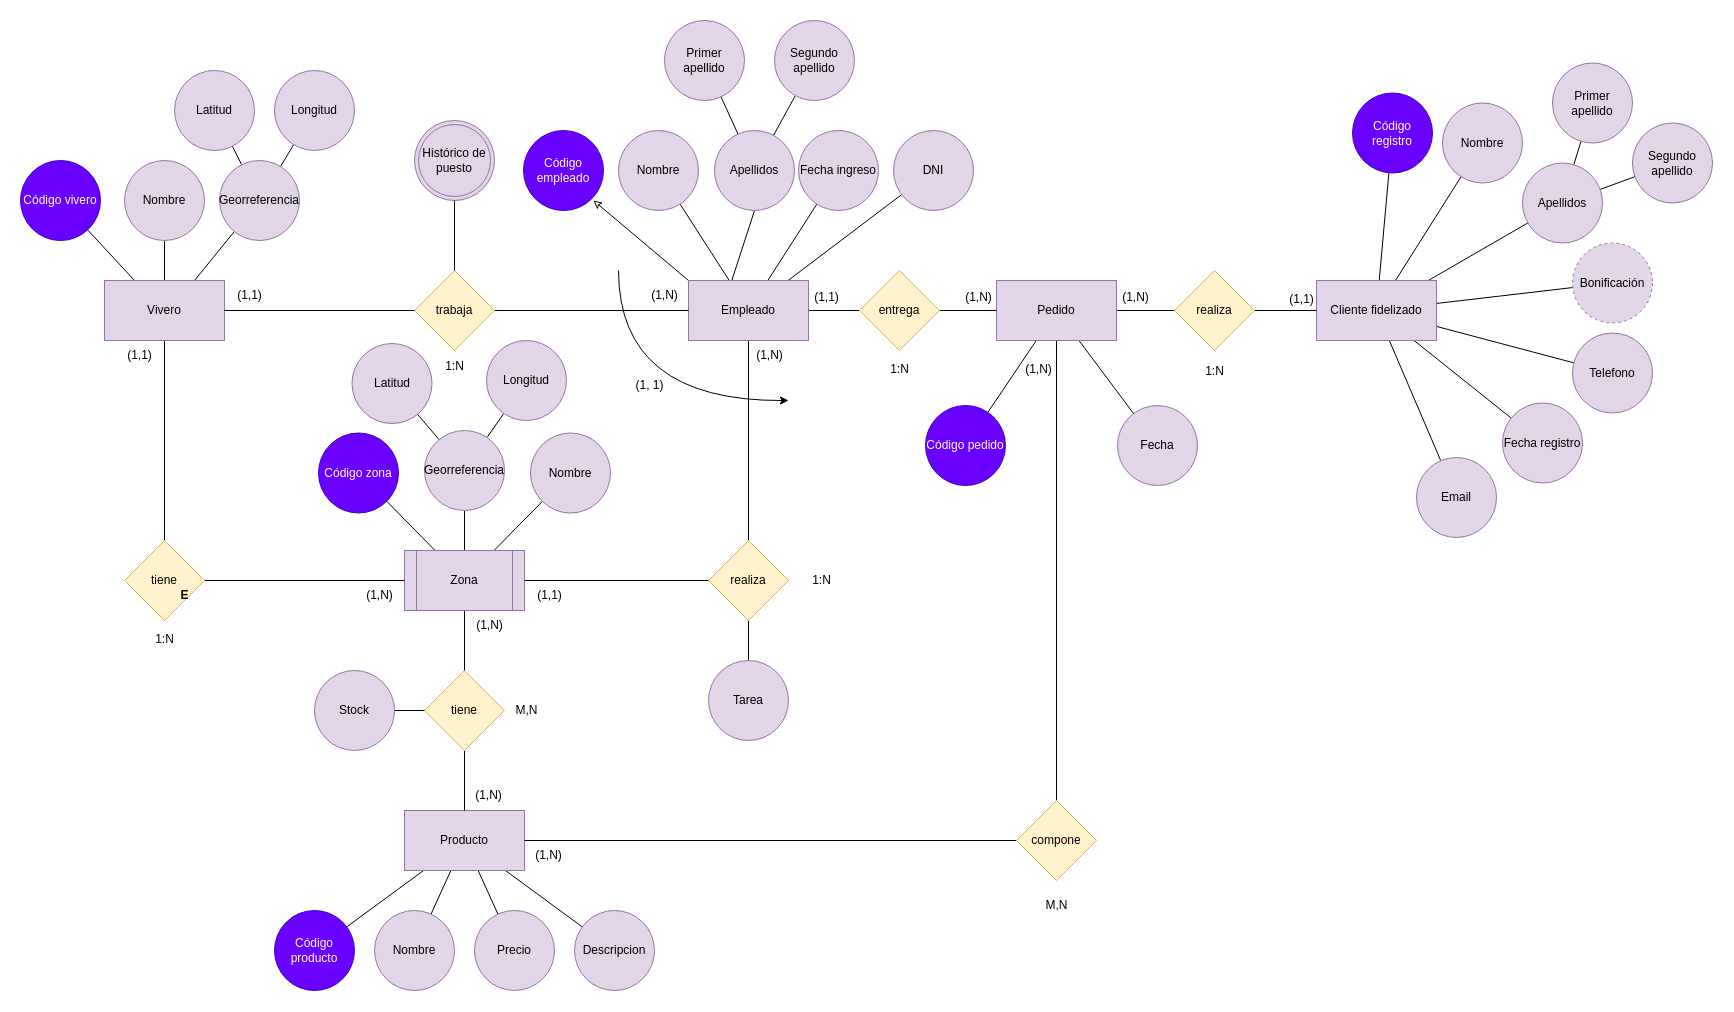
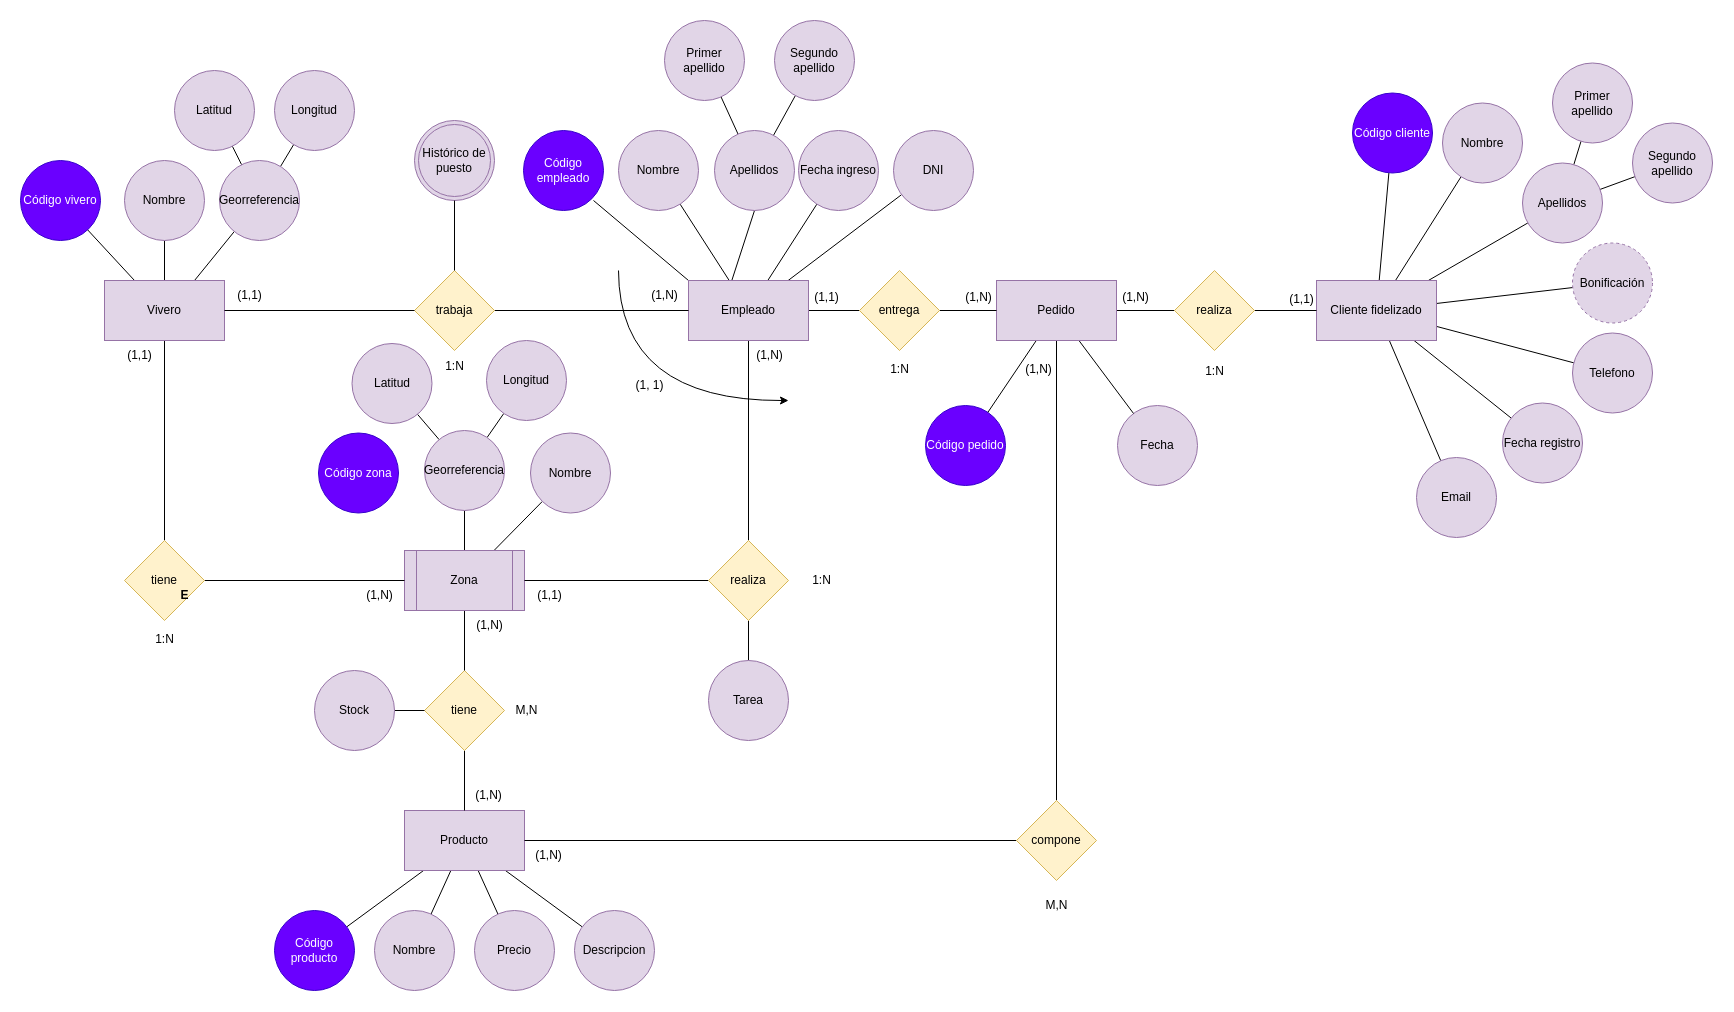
node "Código registro": label "Código registro" -> "Código cliente"
edge "Empleado" -> "Código empleado": arrowhead classic -> none
edge "Código zona" -- "Zona": removed
